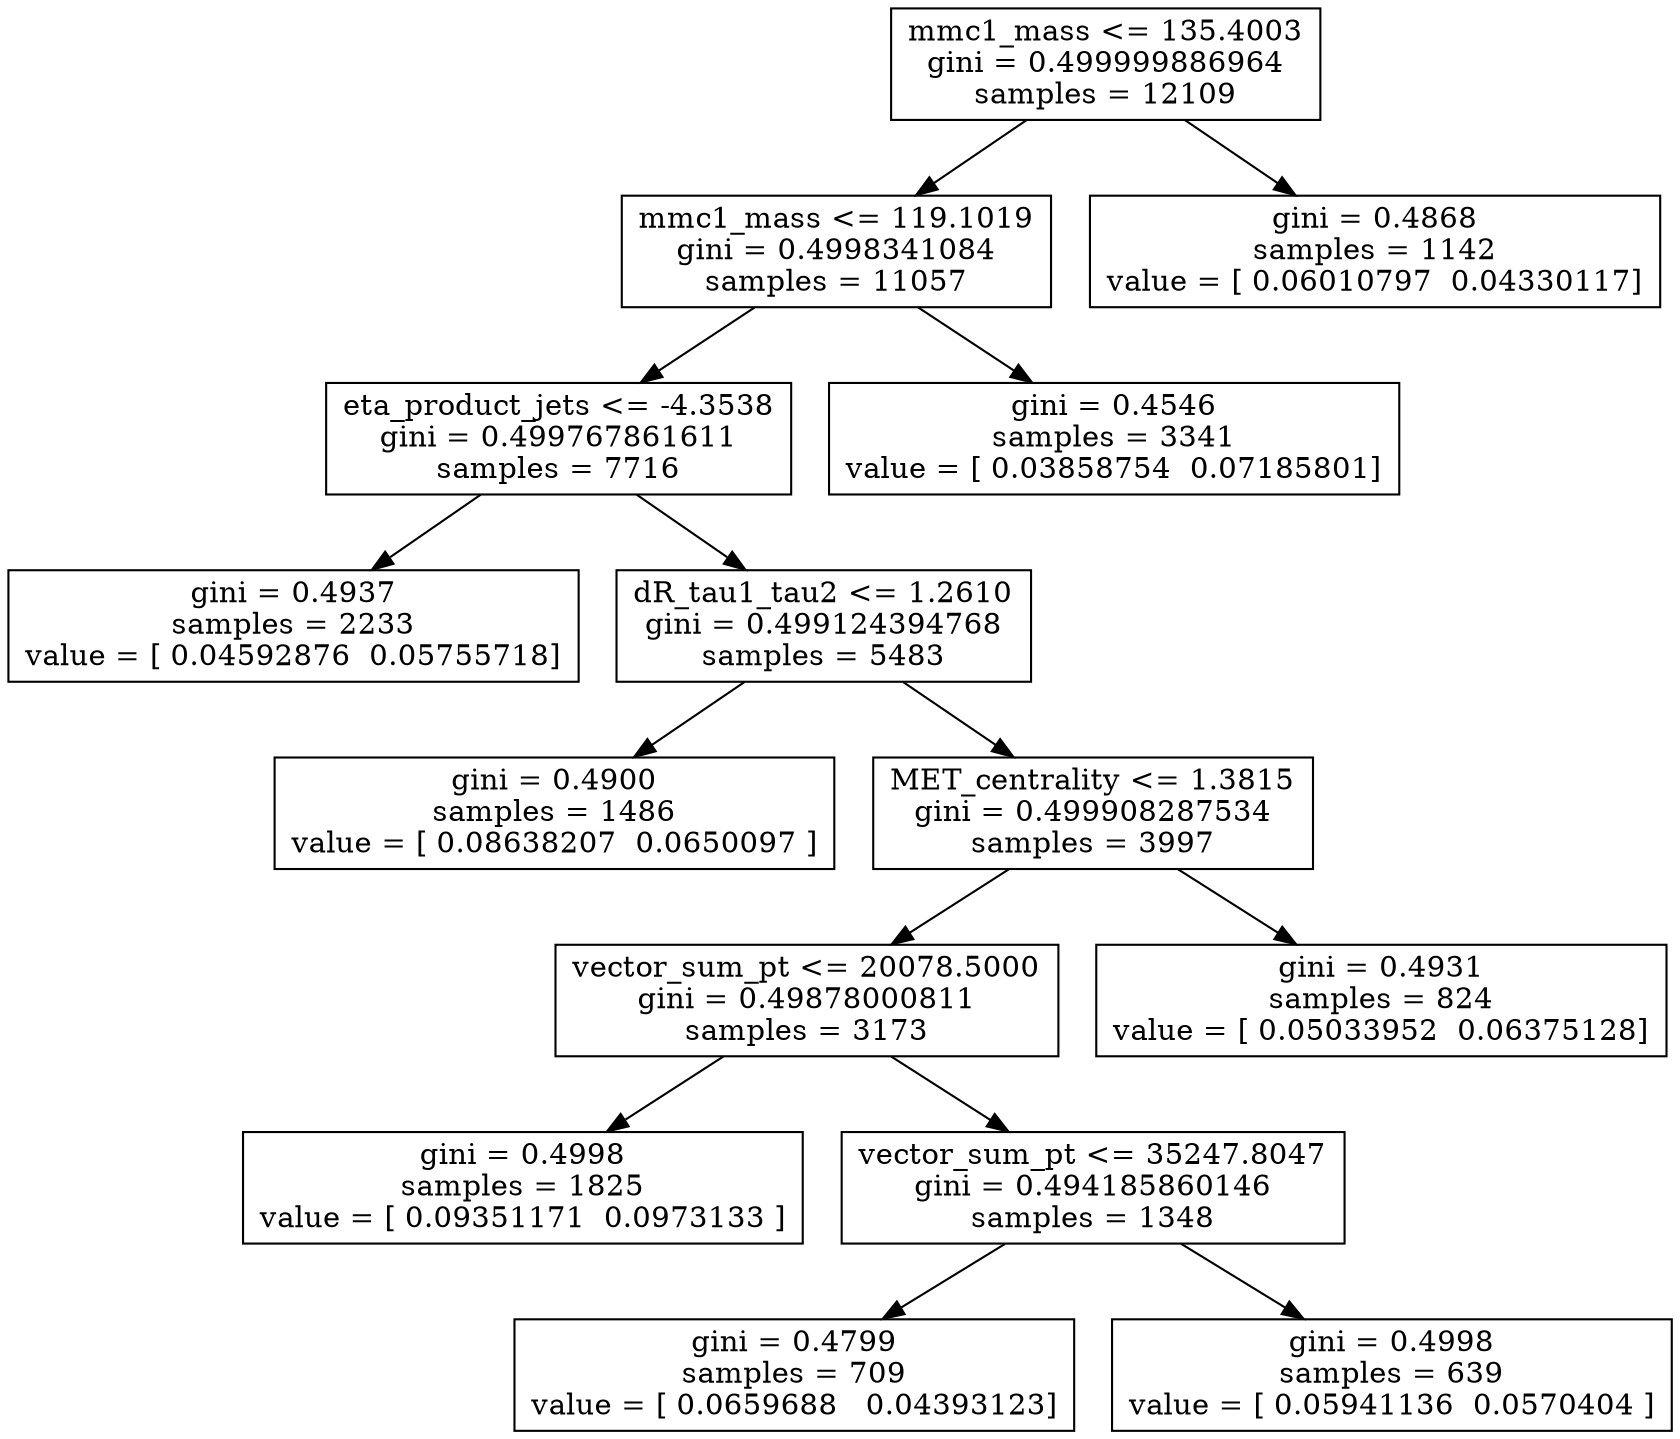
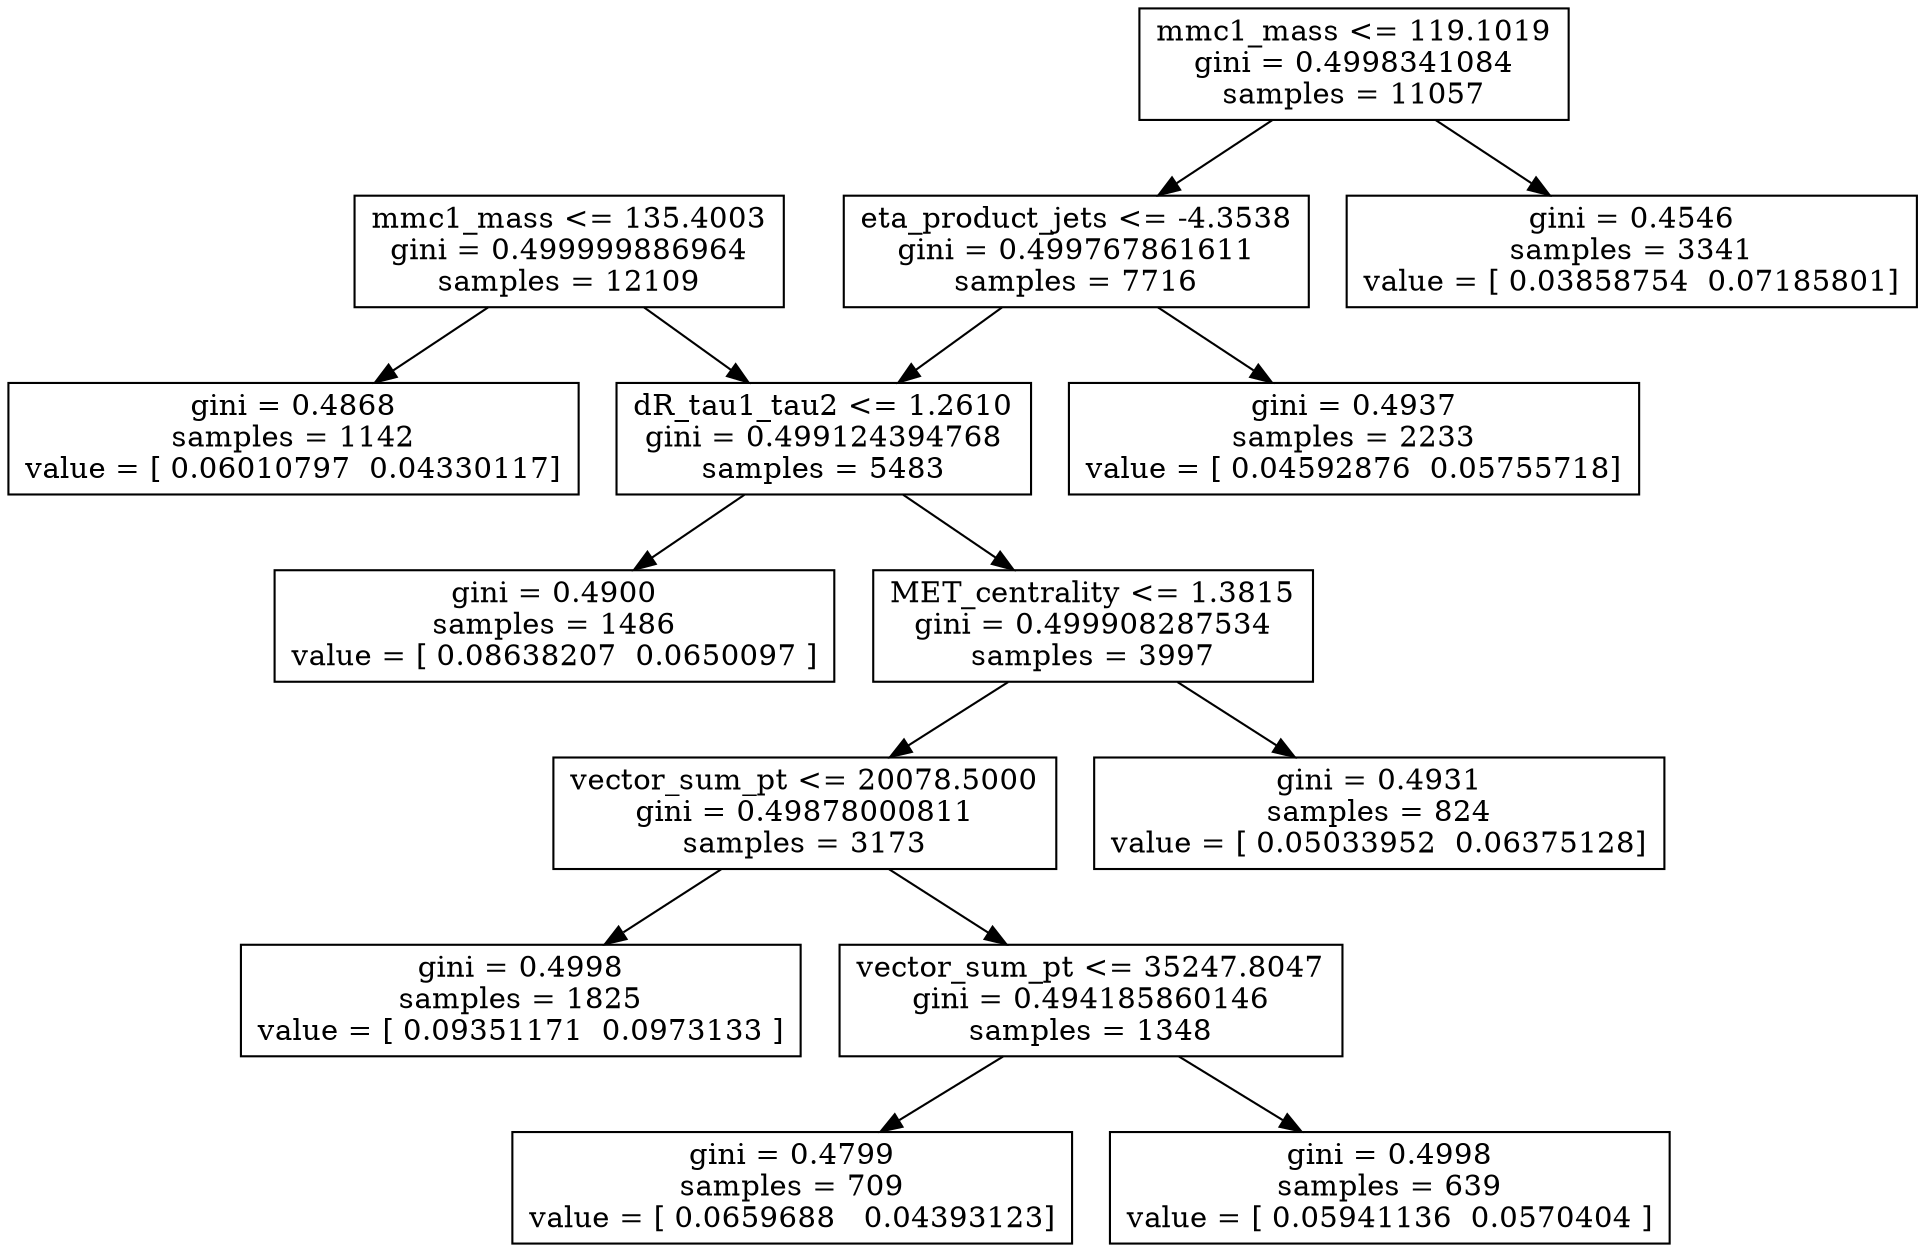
edge "mmc1_mass <= 135.4003 gini = 0.499999886964 samples = 12109" -> "mmc1_mass <= 119.1019 gini = 0.4998341084 samples = 11057": now "mmc1_mass <= 135.4003 gini = 0.499999886964 samples = 12109" -> "dR_tau1_tau2 <= 1.2610 gini = 0.499124394768 samples = 5483"
